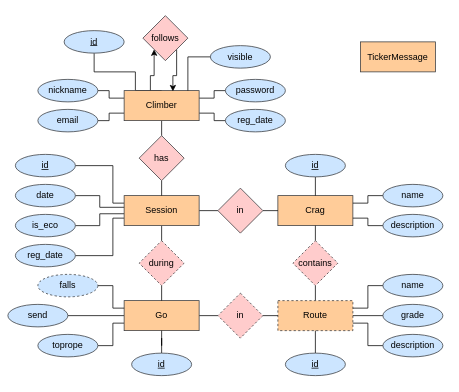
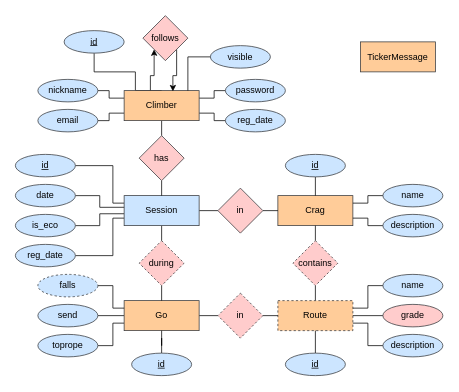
node "Session": fillcolor #ffcc99 -> #cce5ff
node "send": moved (38, 315) -> (68, 315)
node "grade": fillcolor #cce5ff -> #ffcccc
